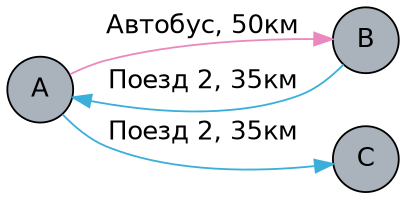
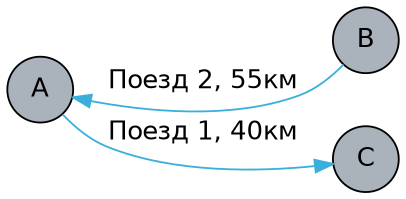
edge "A" -> "B": removed, label "Автобус, 50км"
edge "B" -> "A": label "Поезд 2, 35км" -> "Поезд 2, 55км"
edge "A" -> "C": label "Поезд 2, 35км" -> "Поезд 1, 40км"
